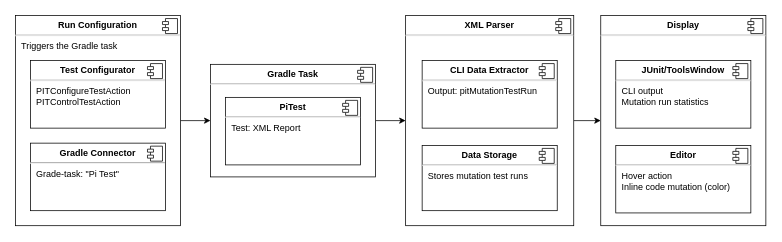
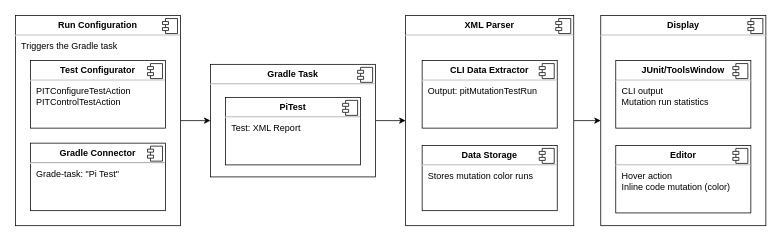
node "Data Storage Stores mutation test runs": label "Data Storage Stores mutation test runs" -> "Data Storage Stores mutation color runs"
